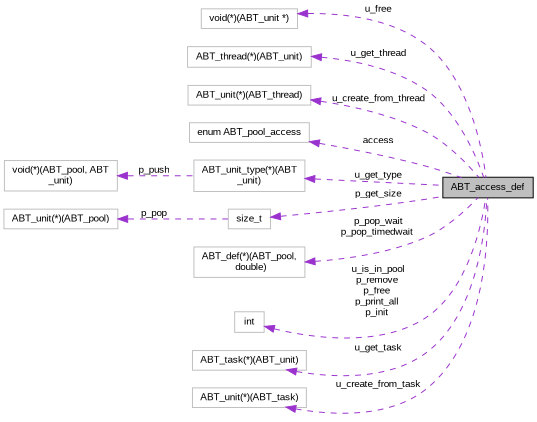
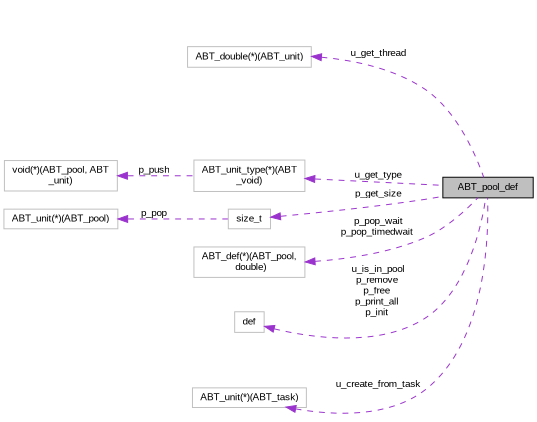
node "void(*)(ABT_unit *)": removed
node "ABT_thread(*)(ABT_unit)": label "ABT_thread(*)(ABT_unit)" -> "ABT_double(*)(ABT_unit)"
node "ABT_unit(*)(ABT_thread)": removed
node "enum ABT_pool_access": removed
node "ABT_unit_type(*)(ABT _unit)": label "ABT_unit_type(*)(ABT _unit)" -> "ABT_unit_type(*)(ABT _void)"
node "ABT_access_def": label "ABT_access_def" -> "ABT_pool_def"
node "int": label "int" -> "def"
node "ABT_task(*)(ABT_unit)": removed
